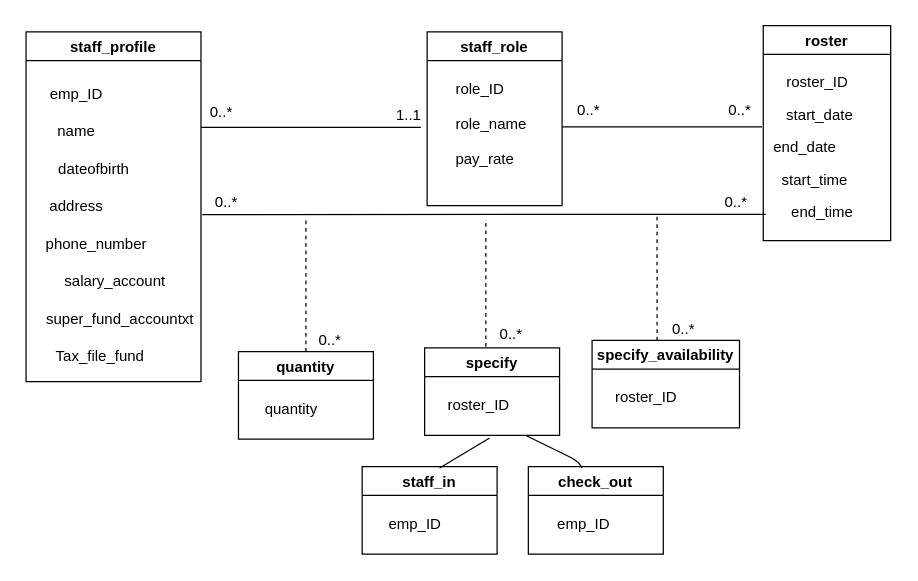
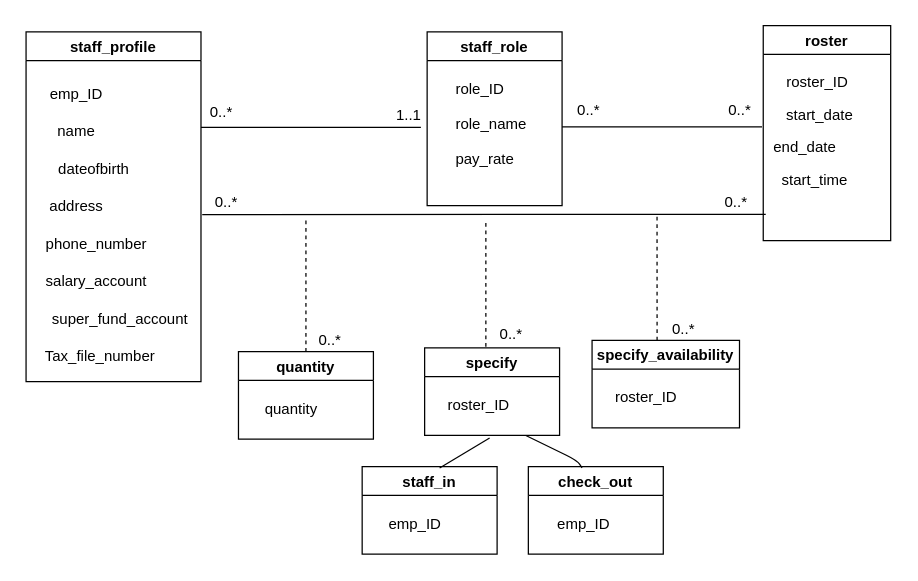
node "end_time": removed
node "salary_account": moved (114, 282) -> (95, 282)
node "super_fund_accountxt": label "super_fund_accountxt" -> "super_fund_account"
node "Tax_file_fund": label "Tax_file_fund" -> "Tax_file_number"
